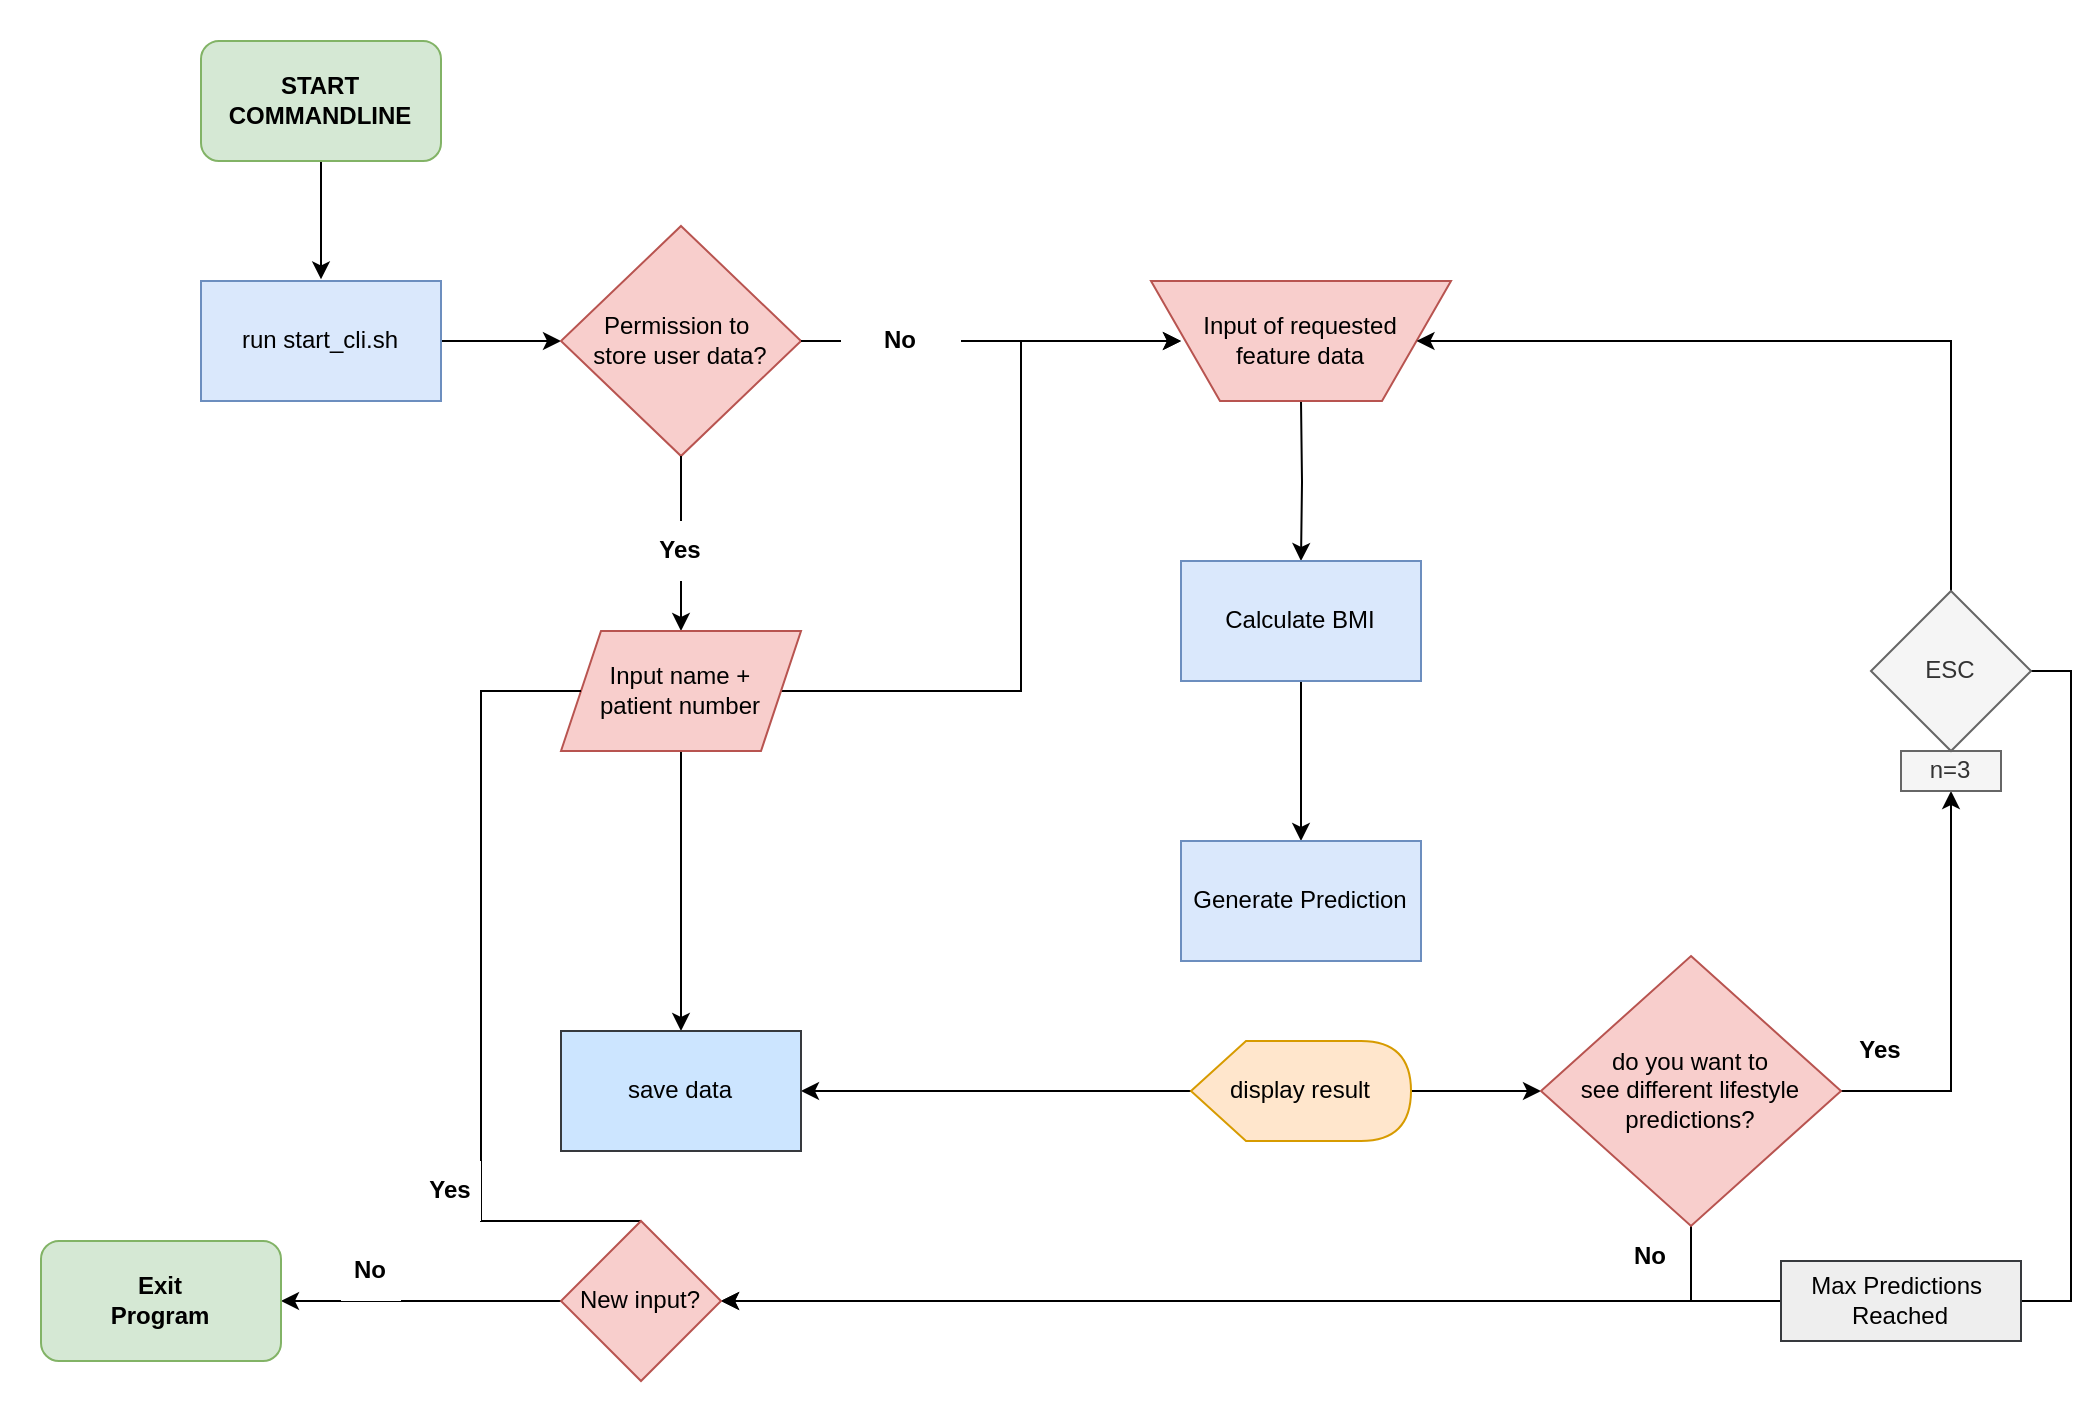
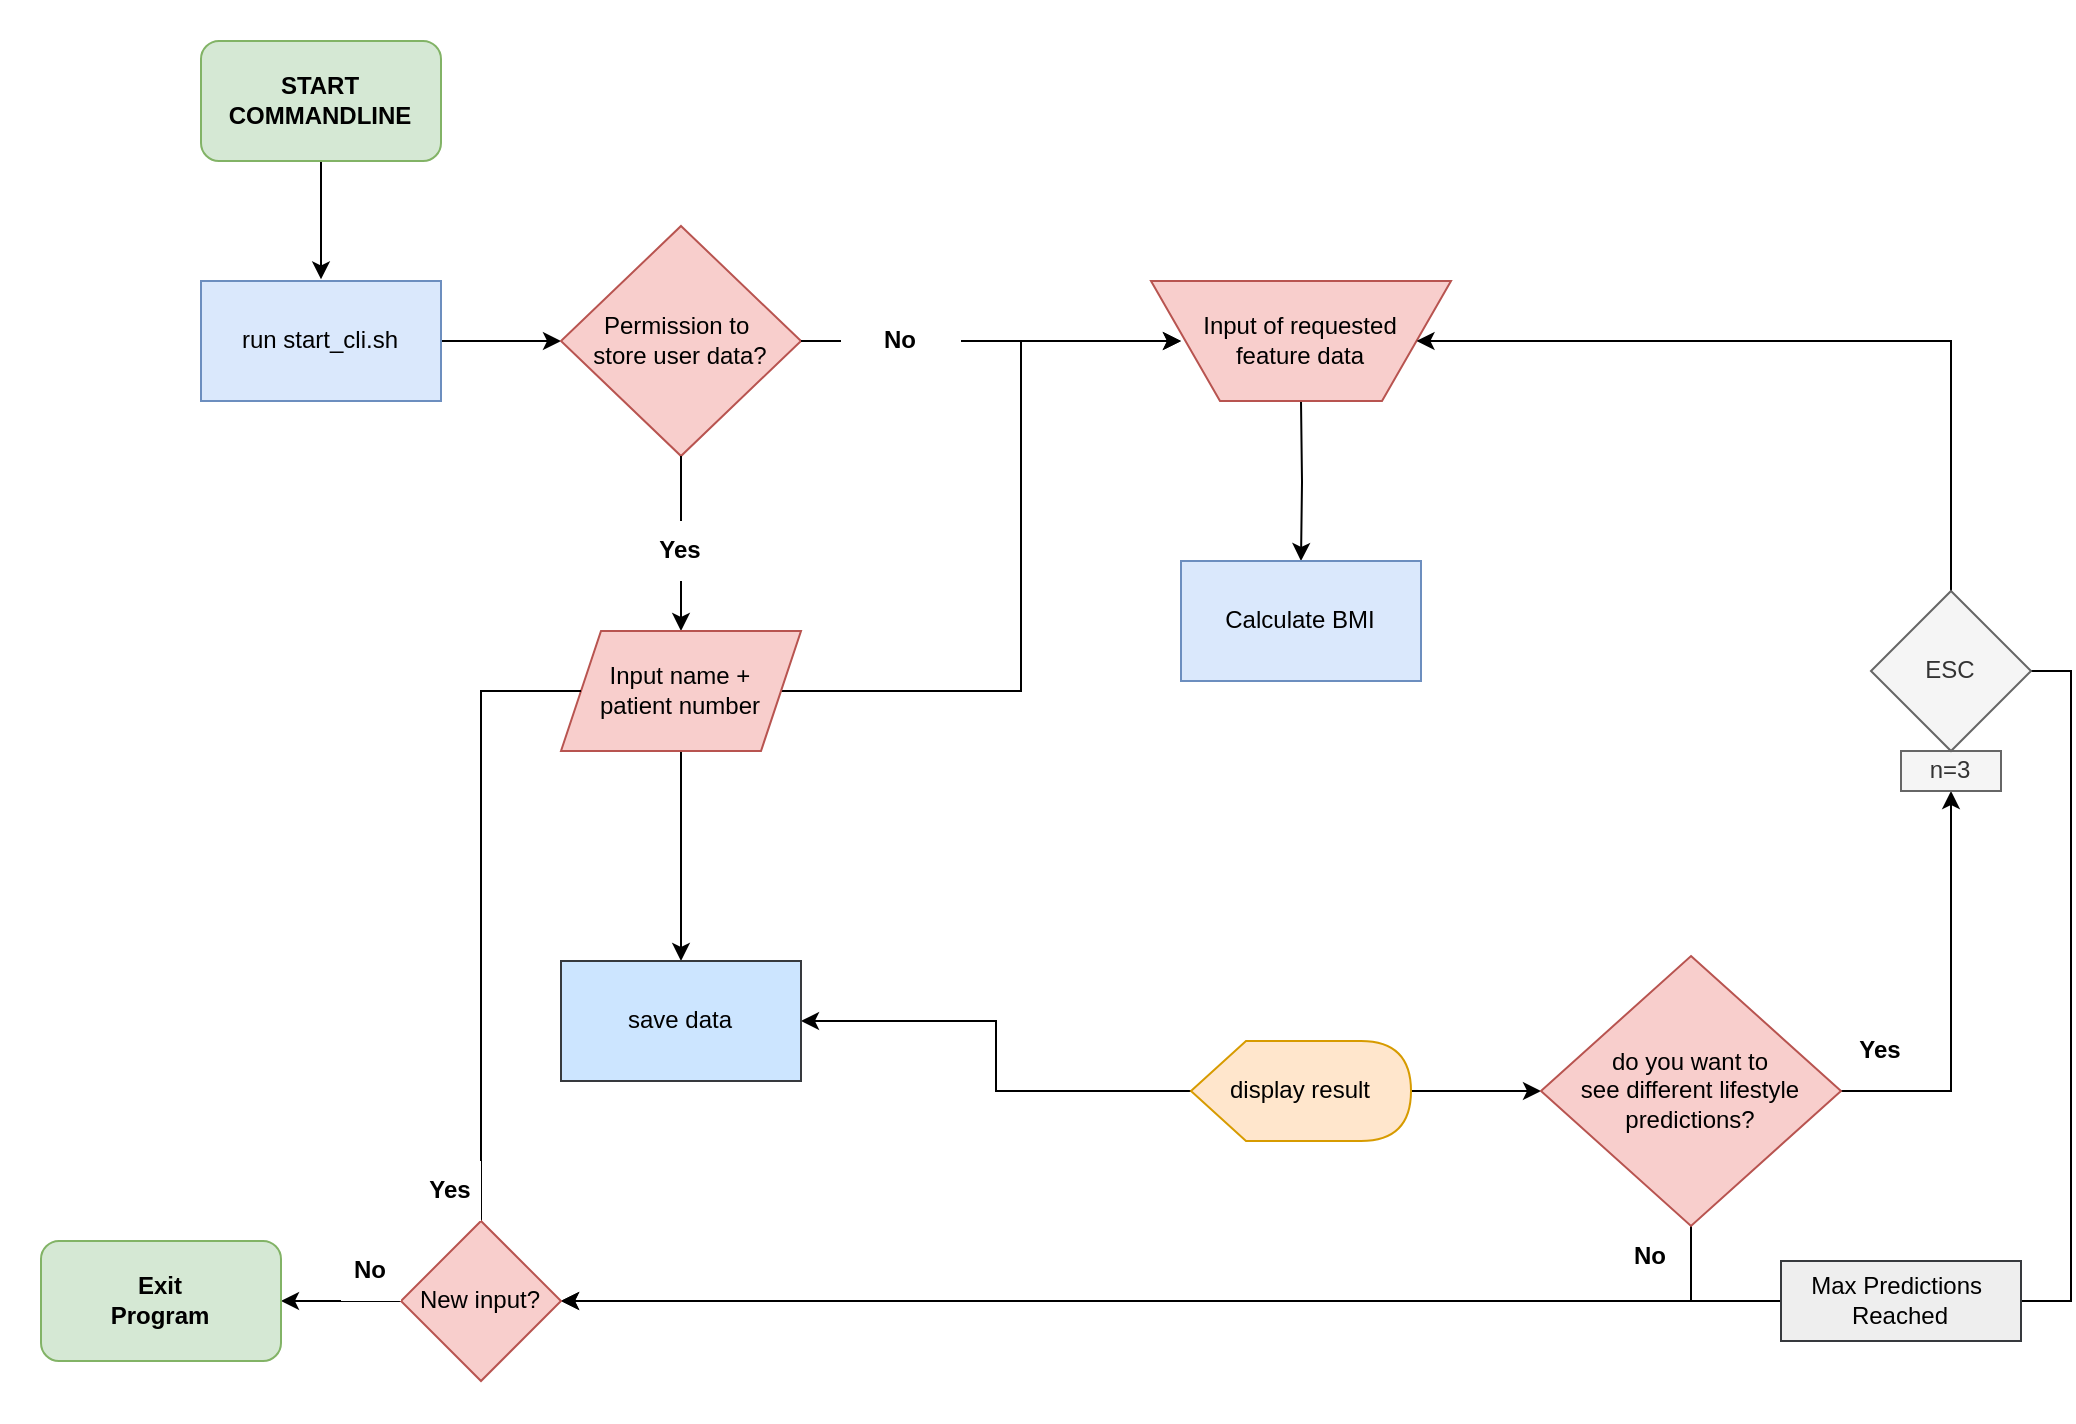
edge "Calculate BMI" -> "Generate Prediction": removed
node "Generate Prediction": removed
node "save data": moved (681, 1091) -> (681, 1021)
node "New input?": moved (641, 1301) -> (481, 1301)
